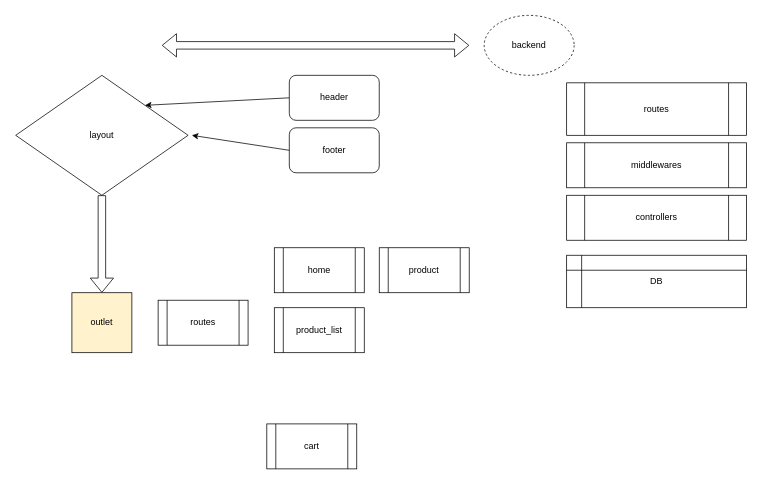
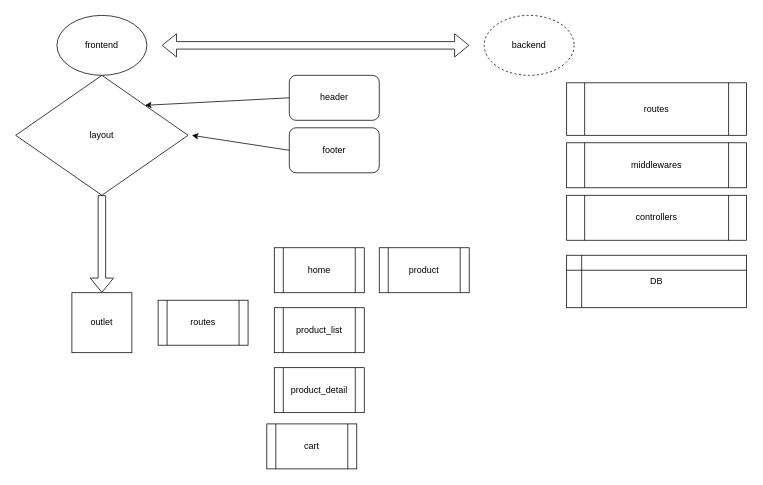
node "frontend": added
node "outlet": fillcolor #fff2cc -> #ffffff
node "product_detail": added
